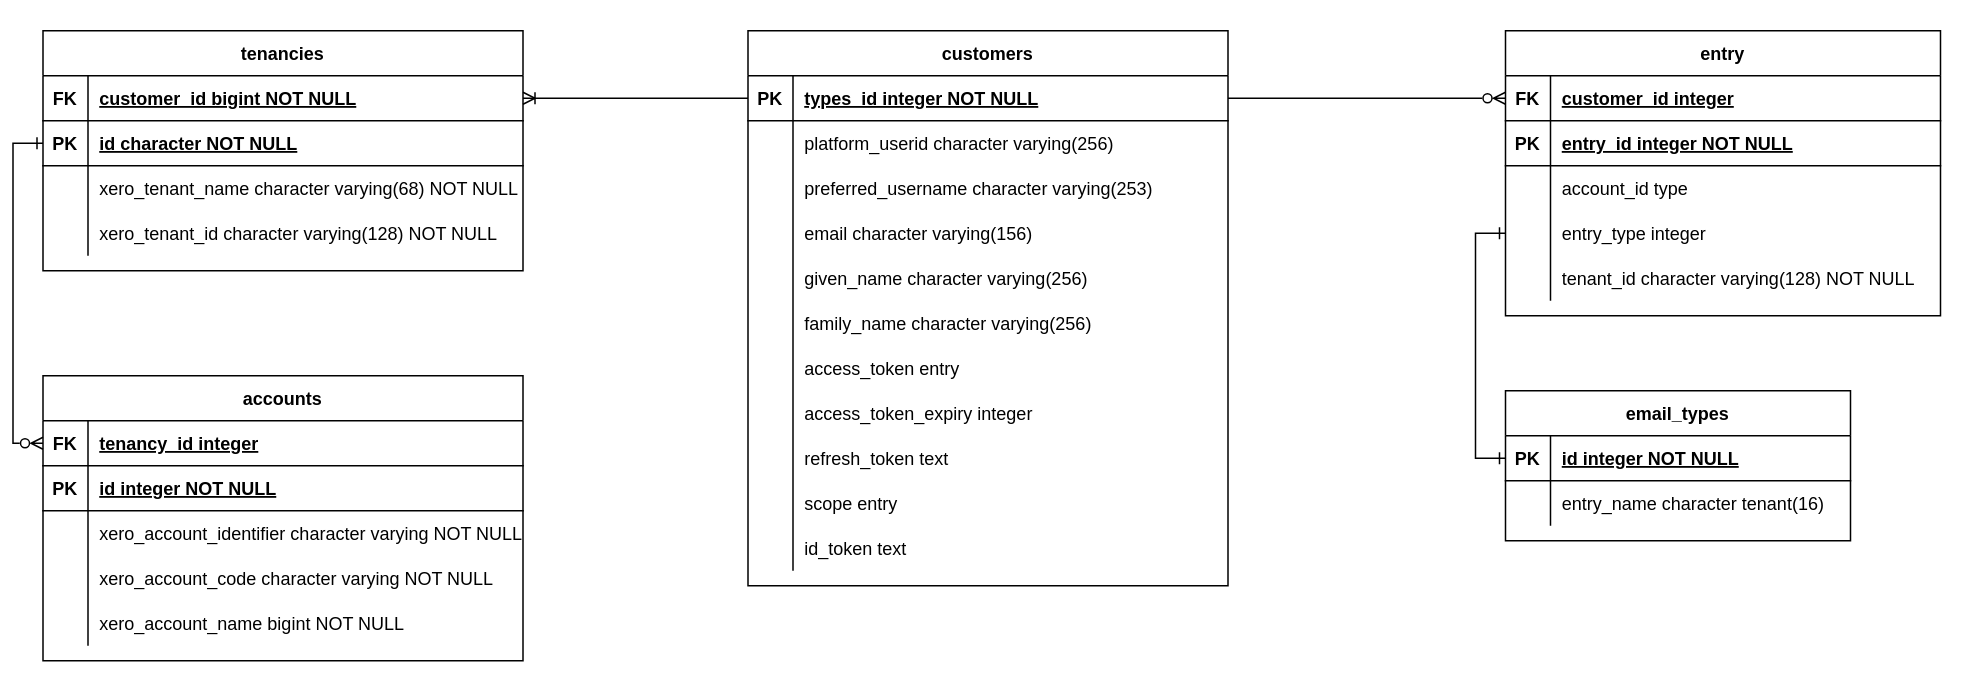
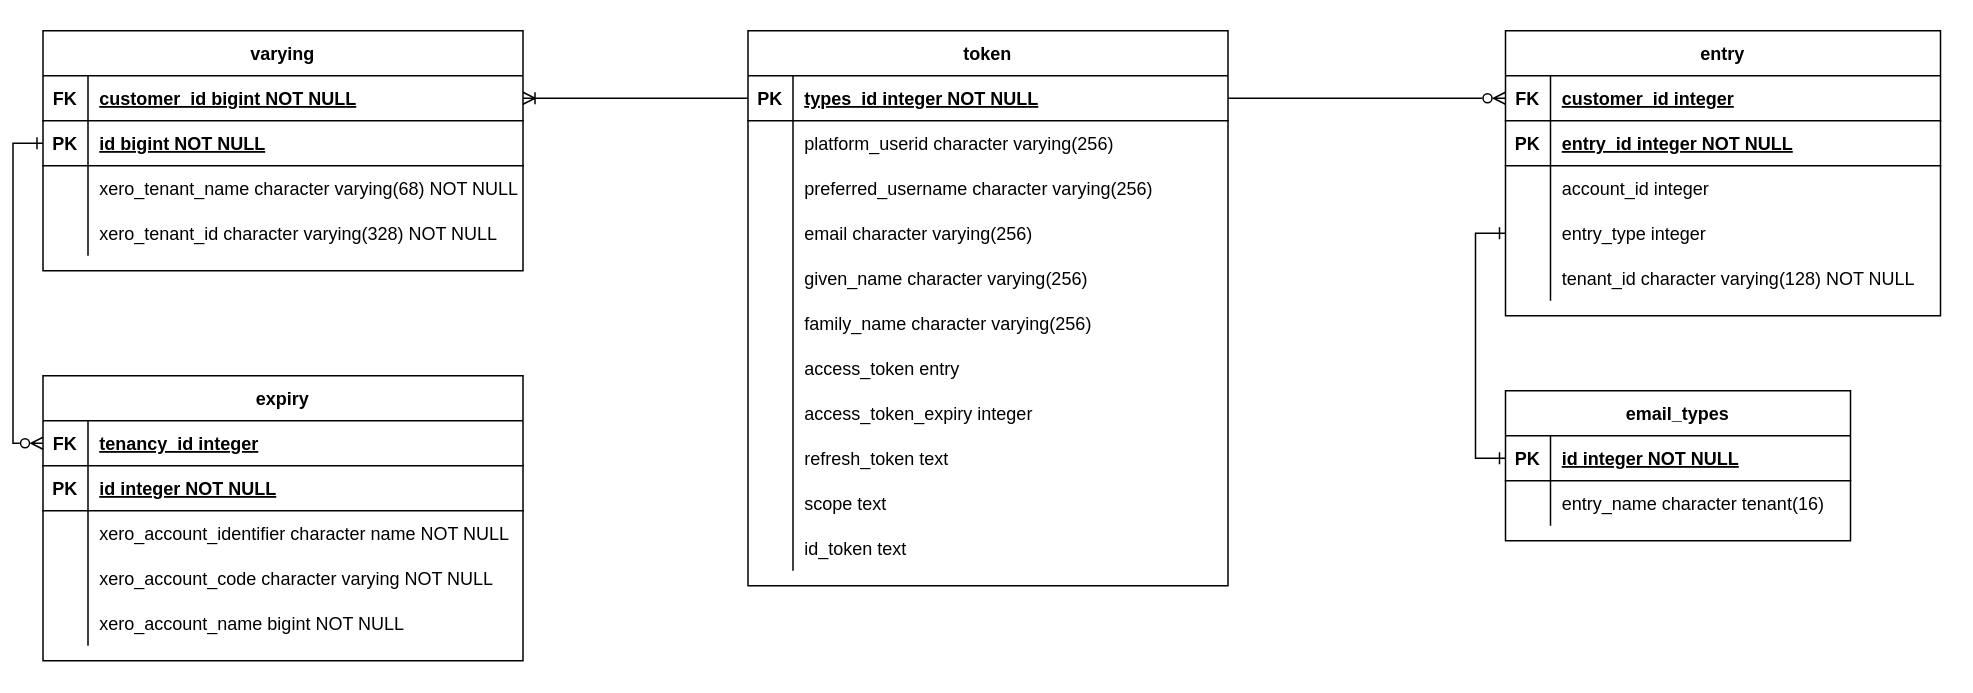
node "tenancies": label "tenancies" -> "varying"
node "customers": label "customers" -> "token"
node "id character NOT NULL": label "id character NOT NULL" -> "id bigint NOT NULL"
node "preferred_username character varying(253)": label "preferred_username character varying(253)" -> "preferred_username character varying(256)"
node "account_id type": label "account_id type" -> "account_id integer"
node "xero_tenant_id character varying(128) NOT NULL": label "xero_tenant_id character varying(128) NOT NULL" -> "xero_tenant_id character varying(328) NOT NULL"
node "email character varying(156)": label "email character varying(156)" -> "email character varying(256)"
node "accounts": label "accounts" -> "expiry"
node "scope entry": label "scope entry" -> "scope text"
node "xero_account_identifier character varying NOT NULL": label "xero_account_identifier character varying NOT NULL" -> "xero_account_identifier character name NOT NULL"
